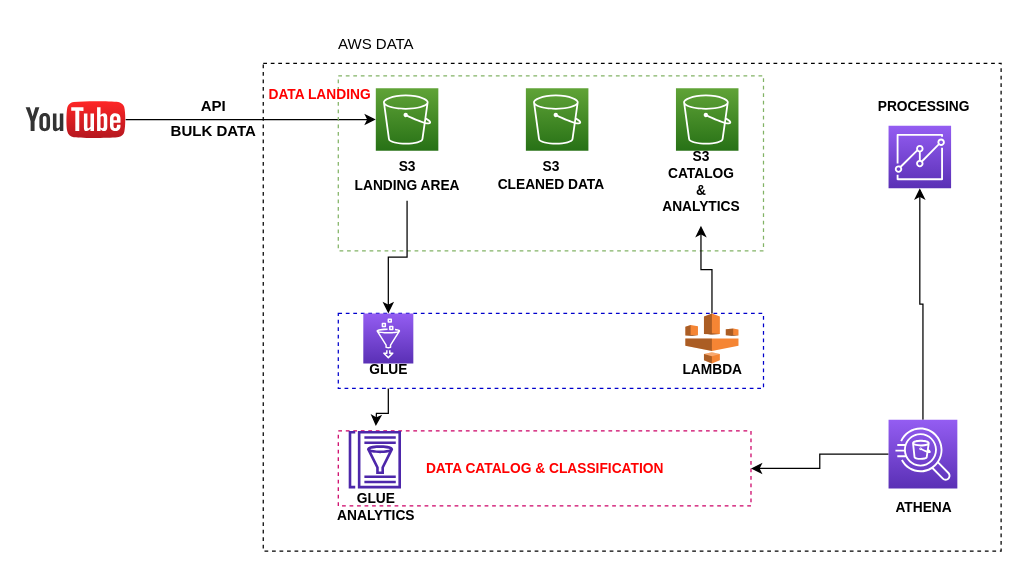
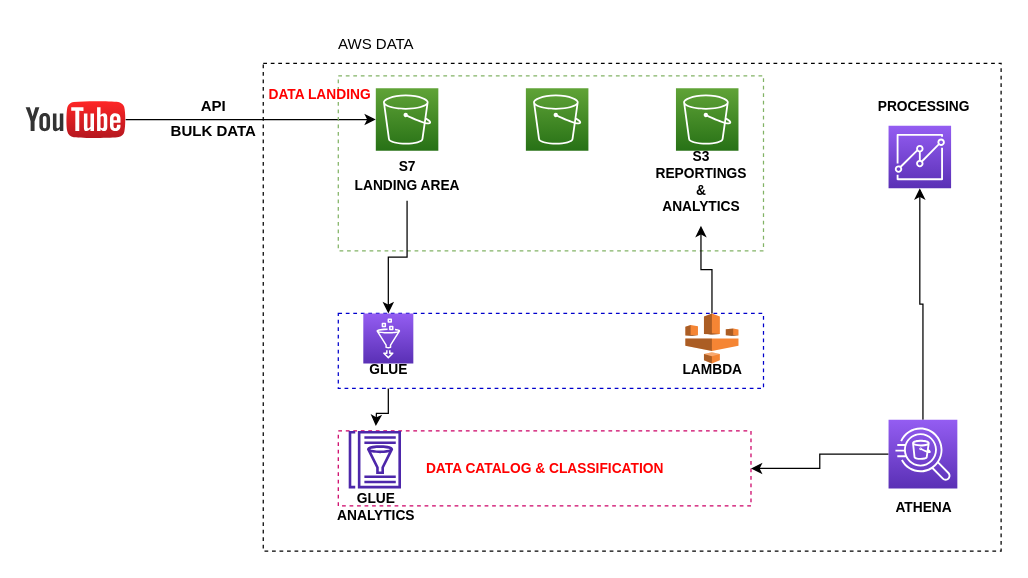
node "S3 LANDING AREA": label "S3 LANDING AREA" -> "S7 LANDING AREA"
node "S3 CLEANED DATA": removed
node "S3 CATALOG & ANALYTICS": label "S3 CATALOG & ANALYTICS" -> "S3 REPORTINGS & ANALYTICS"
